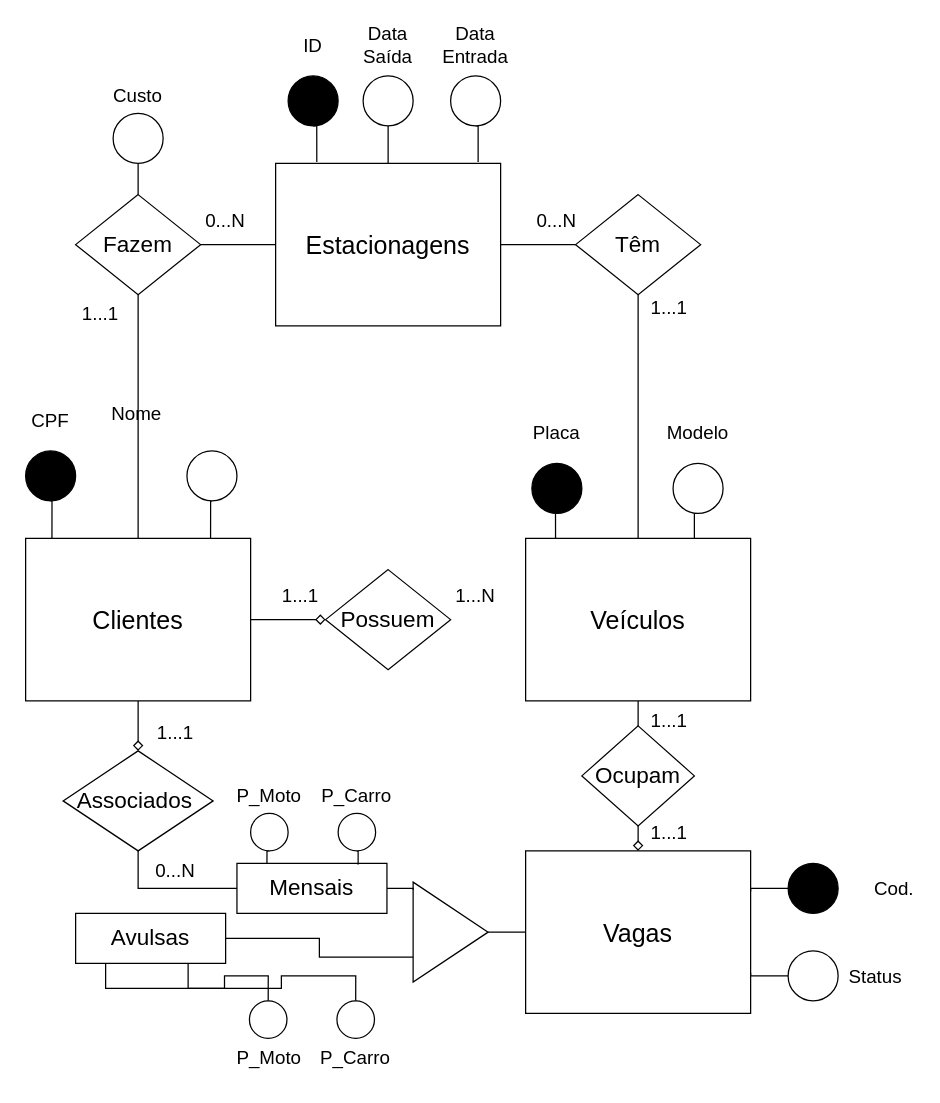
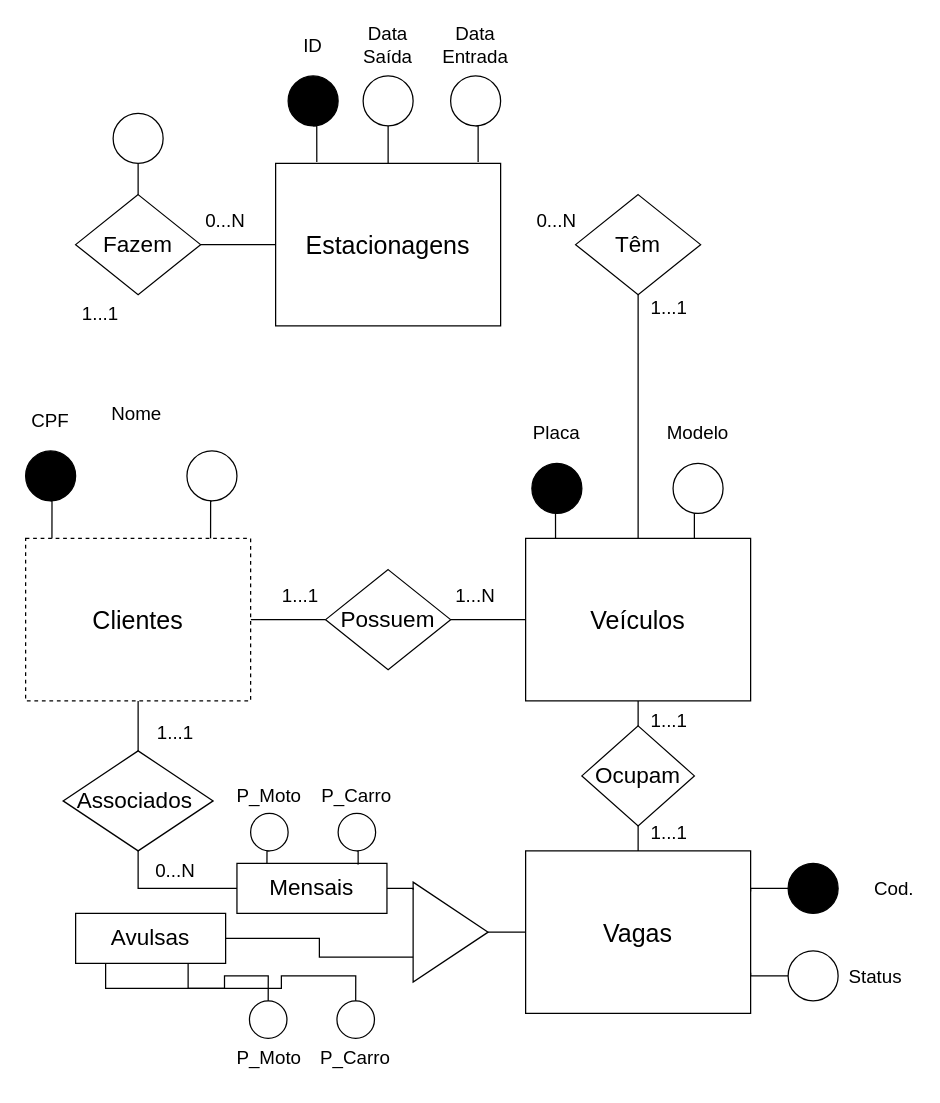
node "Custo": removed
edge "Estacionagens" -- "Têm": removed
edge "Fazem" -- "Clientes": removed
node "Clientes": style solid -> dashed
edge "Clientes" -> "Possuem": arrowhead diamond -> none
edge "Possuem" -- "Veículos": added
edge "Clientes" -> "Associados": arrowhead diamond -> none
edge "Ocupam" -> "Vagas": arrowhead diamond -> none
